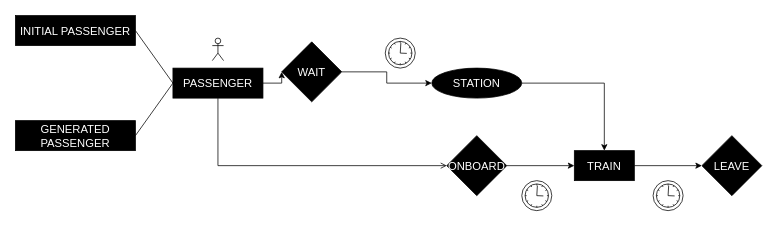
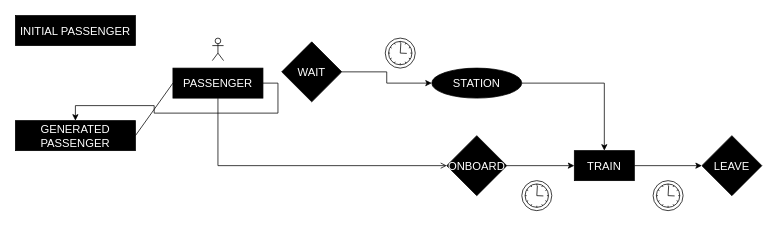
edge "INITIAL PASSENGER" -- "PASSENGER": removed
edge "PASSENGER" -> "WAIT": now "PASSENGER" -> "GENERATED PASSENGER"
